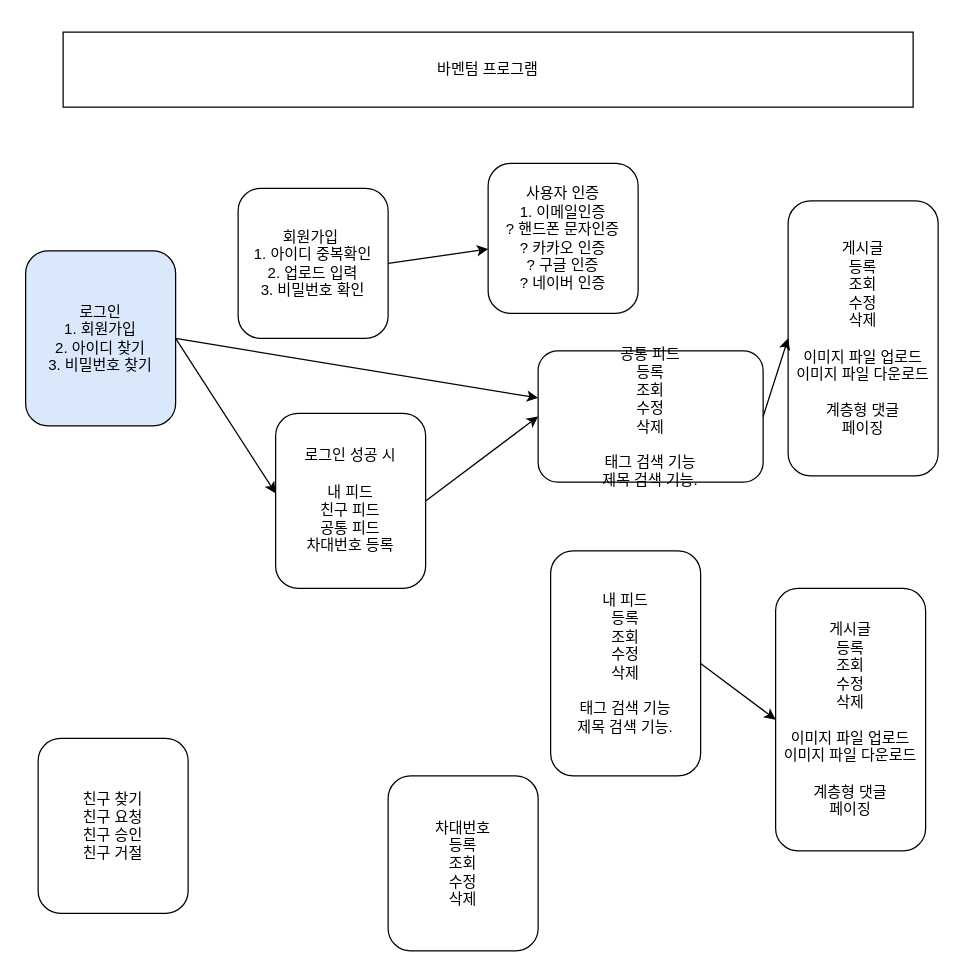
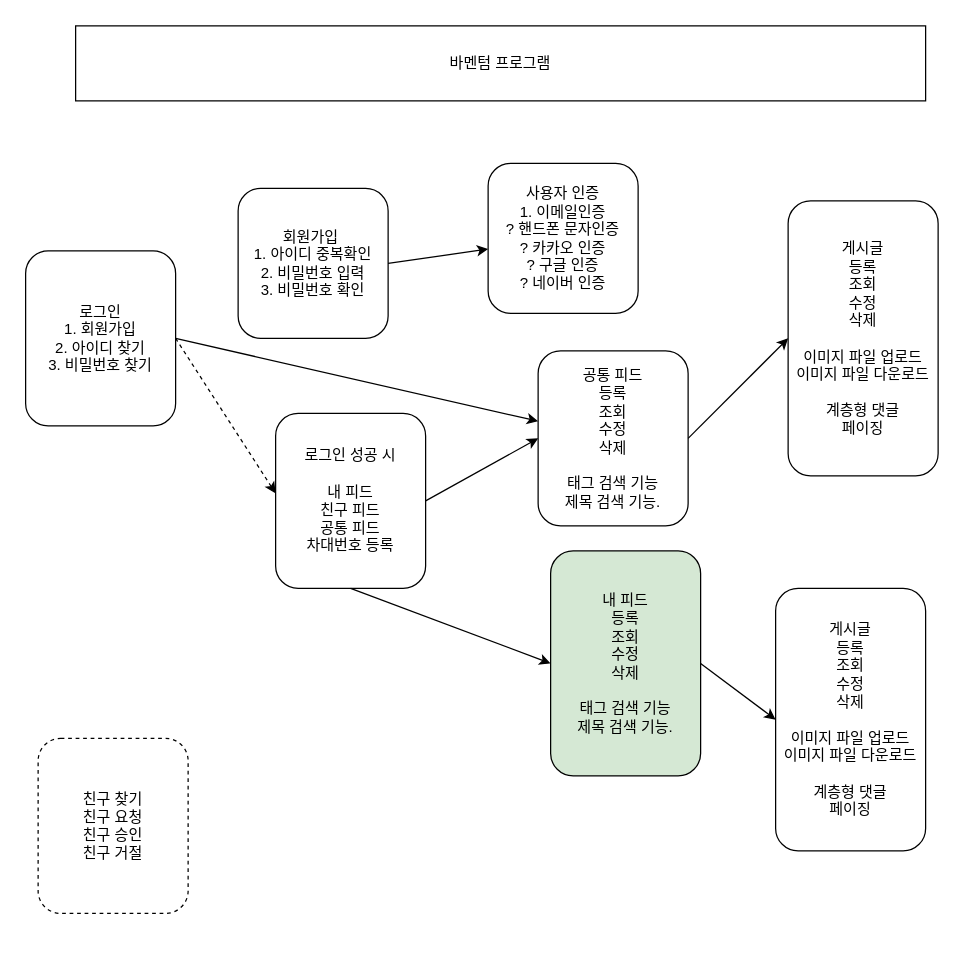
node "바멘텀 프로그램": moved (488, 69) -> (501, 63)
node "회원가입 1. 아이디 중복확인 2. 업로드 입력 3. 비밀번호 확인": label "회원가입 1. 아이디 중복확인 2. 업로드 입력 3. 비밀번호 확인" -> "회원가입 1. 아이디 중복확인 2. 비밀번호 입력 3. 비밀번호 확인"
node "로그인 1. 회원가입 2. 아이디 찾기 3. 비밀번호 찾기": fillcolor #dae8fc -> #ffffff
edge "로그인 1. 회원가입 2. 아이디 찾기 3. 비밀번호 찾기" -> "로그인 성공 시 내 피드 친구 피드 공통 피드 차대번호 등록": style solid -> dashed
node "공통 피드 등록 조회 수정 삭제 태그 검색 기능 제목 검색 기능.": size 225x131 -> 150x175
edge "로그인 성공 시 내 피드 친구 피드 공통 피드 차대번호 등록" -> "내 피드등록조회수정삭제태그 검색 기능제목 검색 기능.": added
node "내 피드등록조회수정삭제태그 검색 기능제목 검색 기능.": fillcolor #ffffff -> #d5e8d4
node "친구 찾기 친구 요청 친구 승인 친구 거절": style solid -> dashed
node "차대번호 등록 조회 수정 삭제": removed
